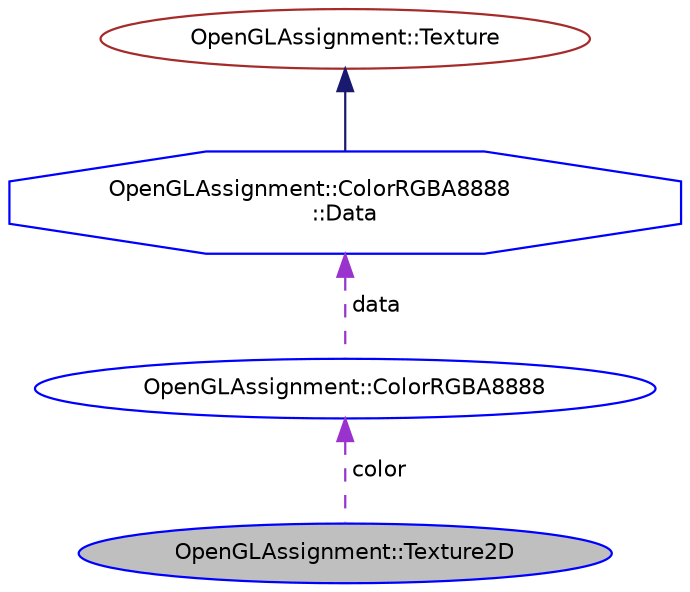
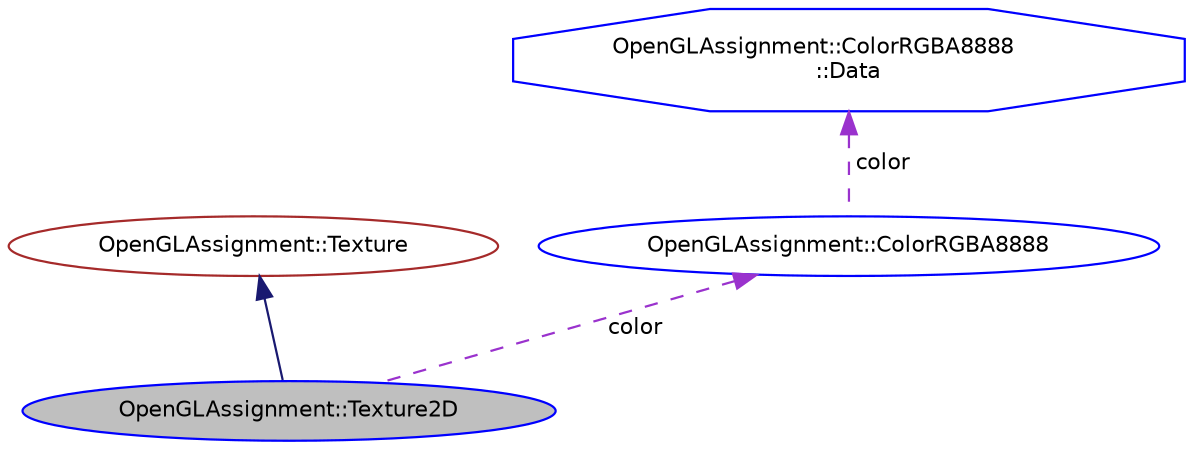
edge "OpenGLAssignment::ColorRGBA8888 ::Data" -> "OpenGLAssignment::Texture": now "OpenGLAssignment::Texture2D" -> "OpenGLAssignment::Texture"
edge "OpenGLAssignment::ColorRGBA8888" -> "OpenGLAssignment::ColorRGBA8888 ::Data": label " data" -> " color"
